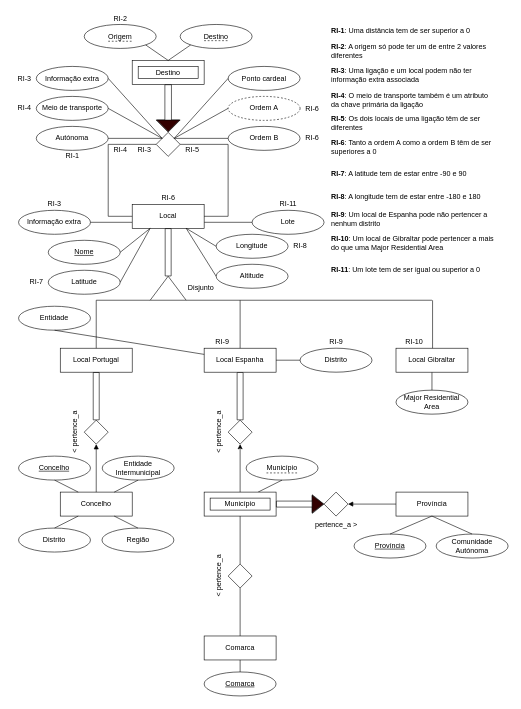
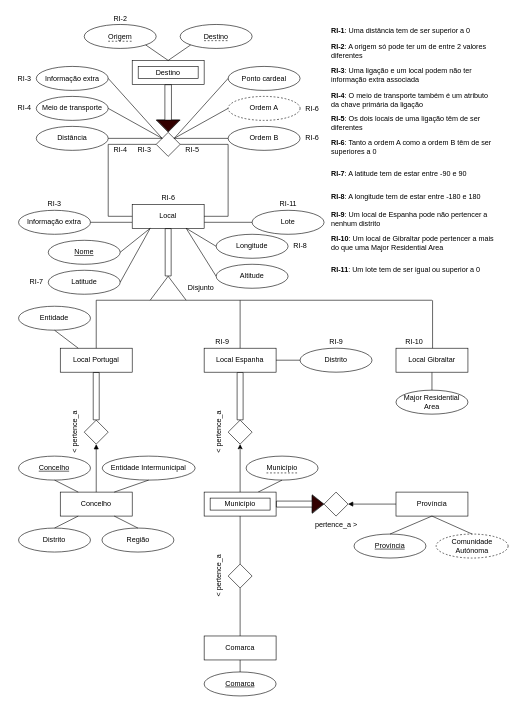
node "Autónoma": label "Autónoma" -> "Distância"
node "RI-1": removed
edge "Entidade" -- "Local Espanha": now "Entidade" -- "Local Portugal"
node "Entidade Intermunicipal": size 72x24 -> 93x24
node "Comunidade Autónoma": style solid -> dashed
